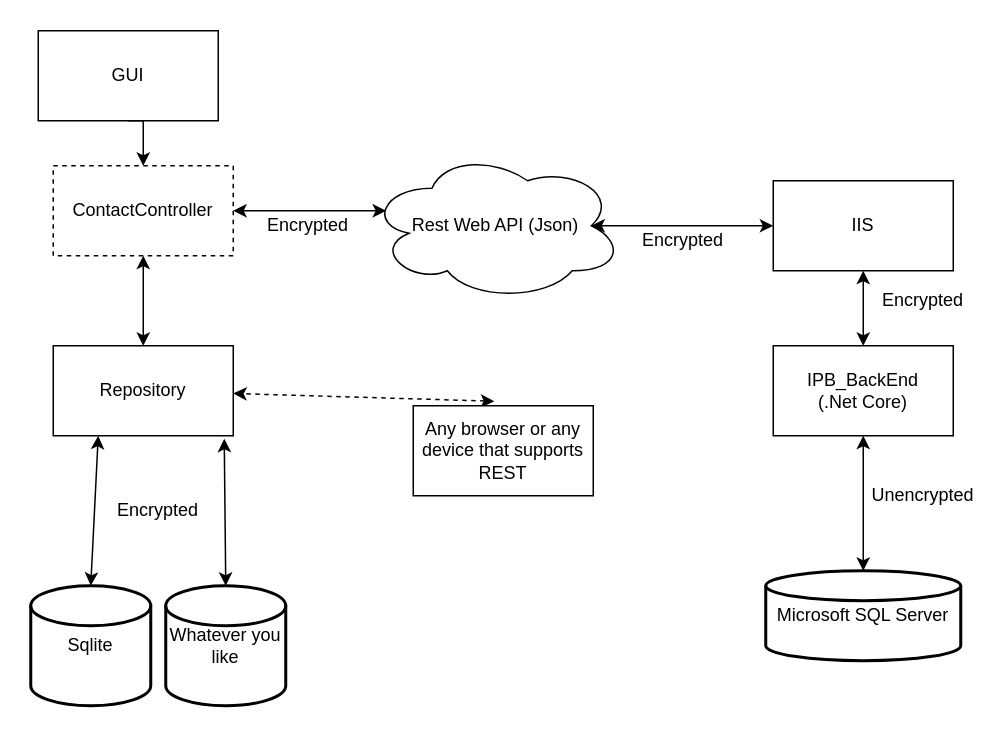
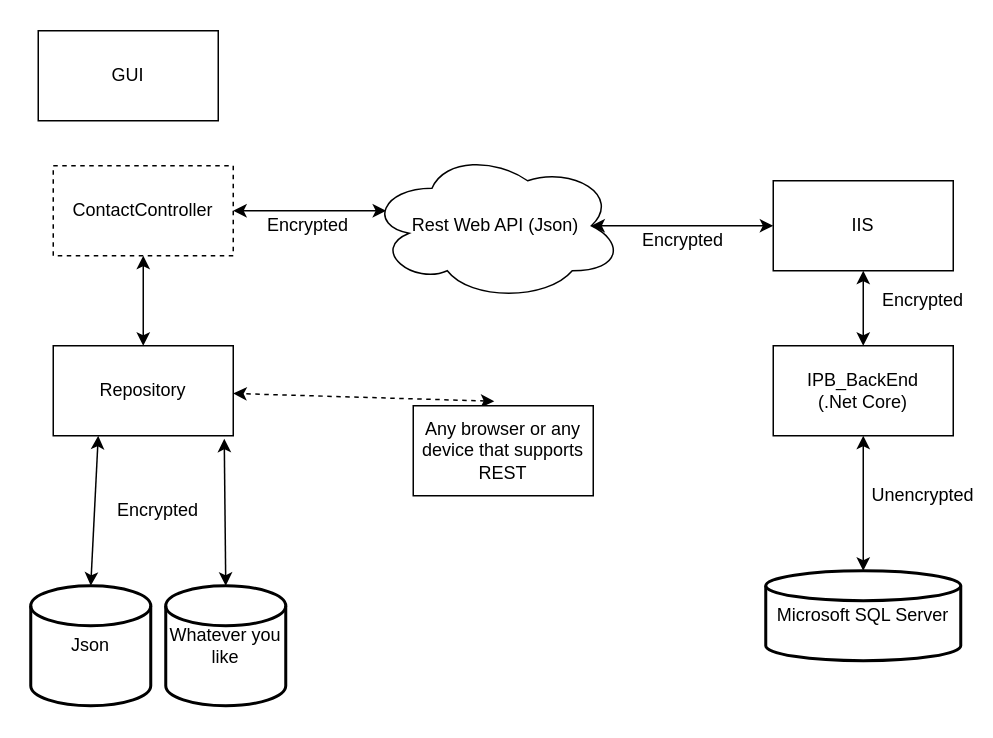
edge "GUI" -> "ContactController": removed
node "Sqlite": label "Sqlite" -> "Json"
